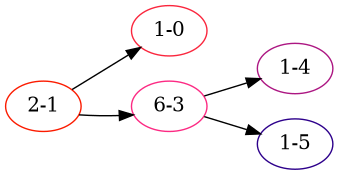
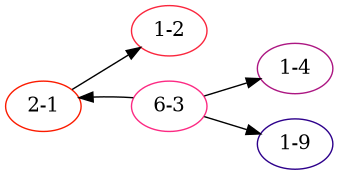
node "1-0": label "1-0" -> "1-2"
edge "2-1" -> "6-3": reversed
node "1-5": label "1-5" -> "1-9"
